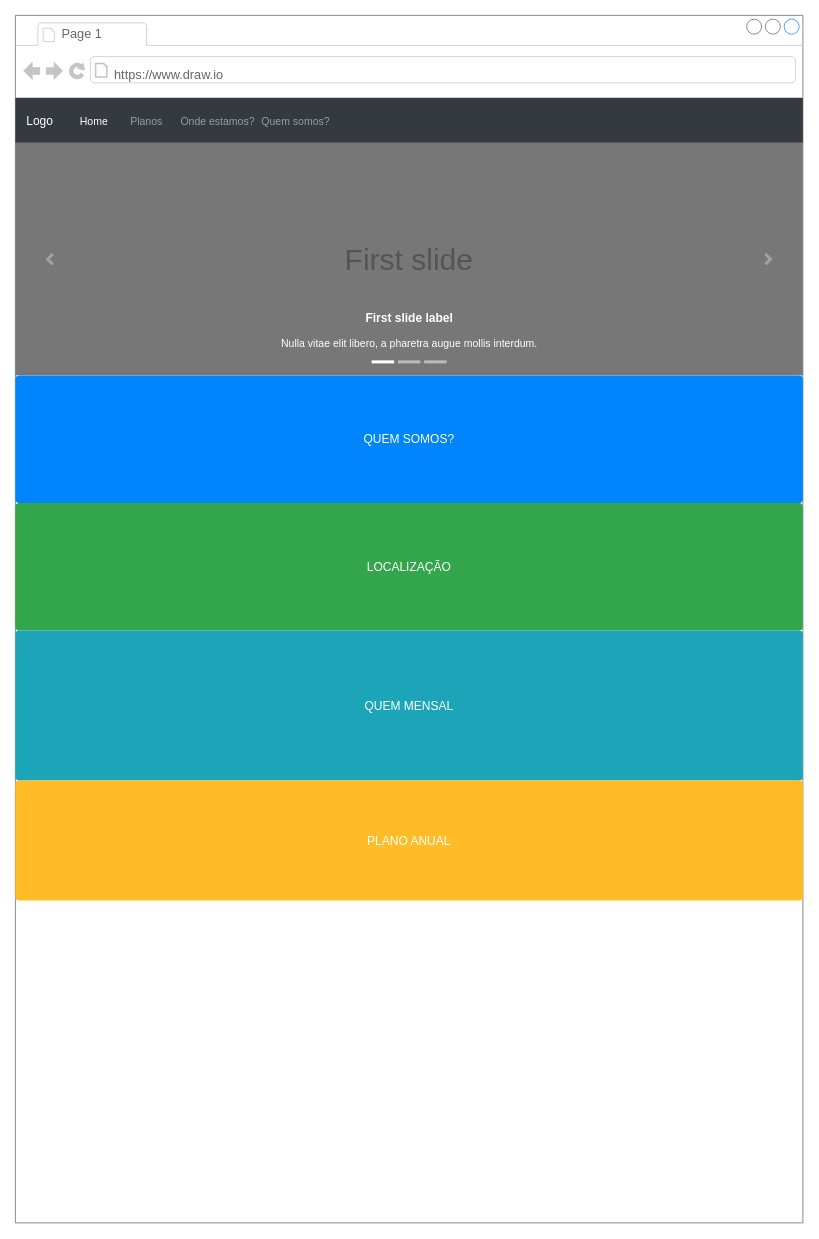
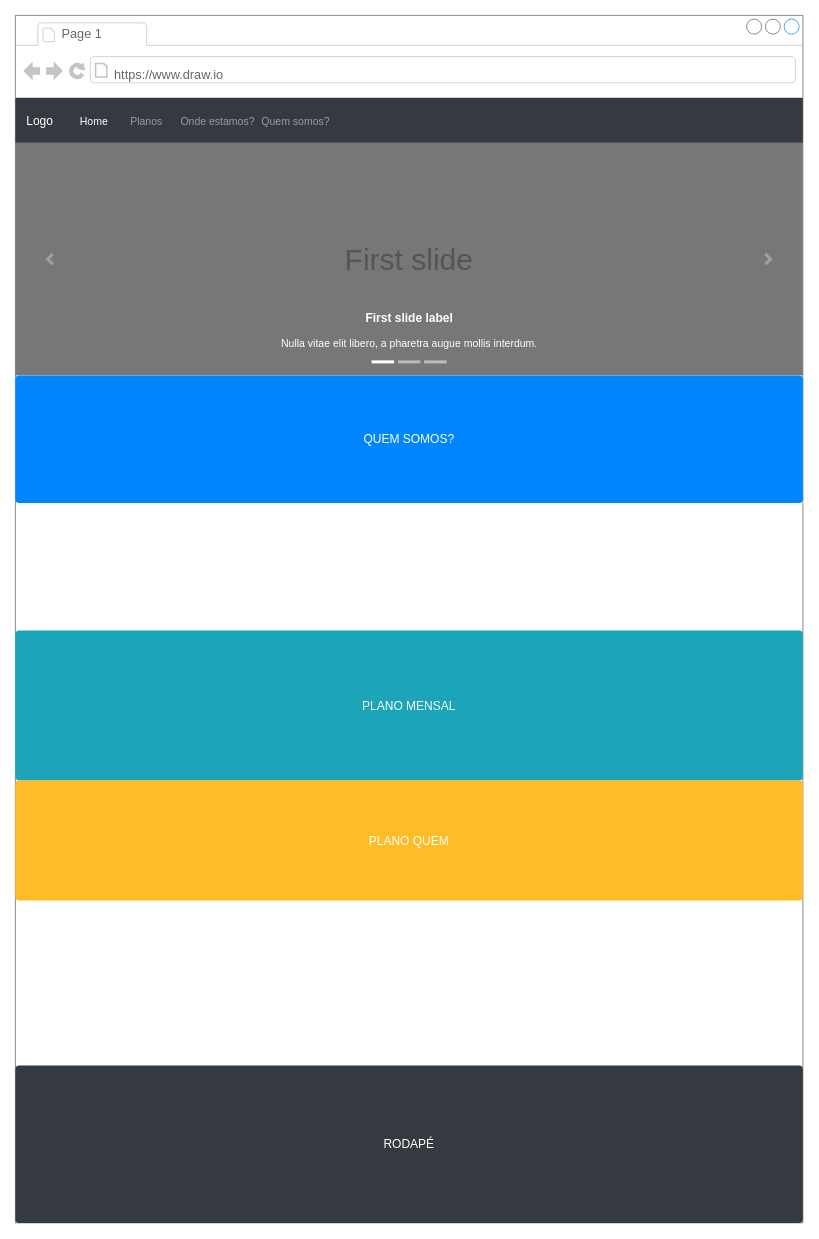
node "LOCALIZAÇÃO": removed
node "QUEM MENSAL": label "QUEM MENSAL" -> "PLANO MENSAL"
node "PLANO ANUAL": label "PLANO ANUAL" -> "PLANO QUEM"
node "RODAPÉ": added
